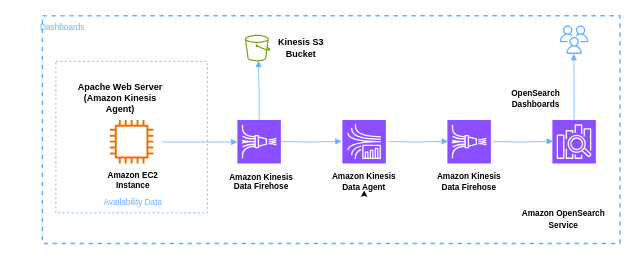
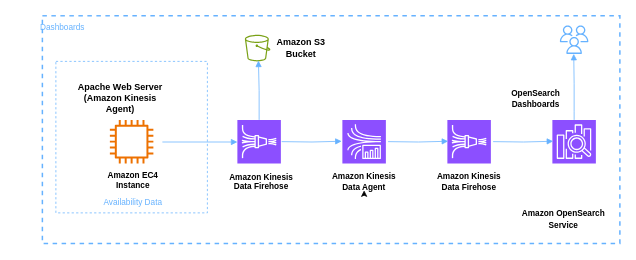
node "Kinesis S3 Bucket": label "Kinesis S3 Bucket" -> "Amazon S3 Bucket"
node "Amazon EC2 Instance": label "Amazon EC2 Instance" -> "Amazon EC4 Instance"
